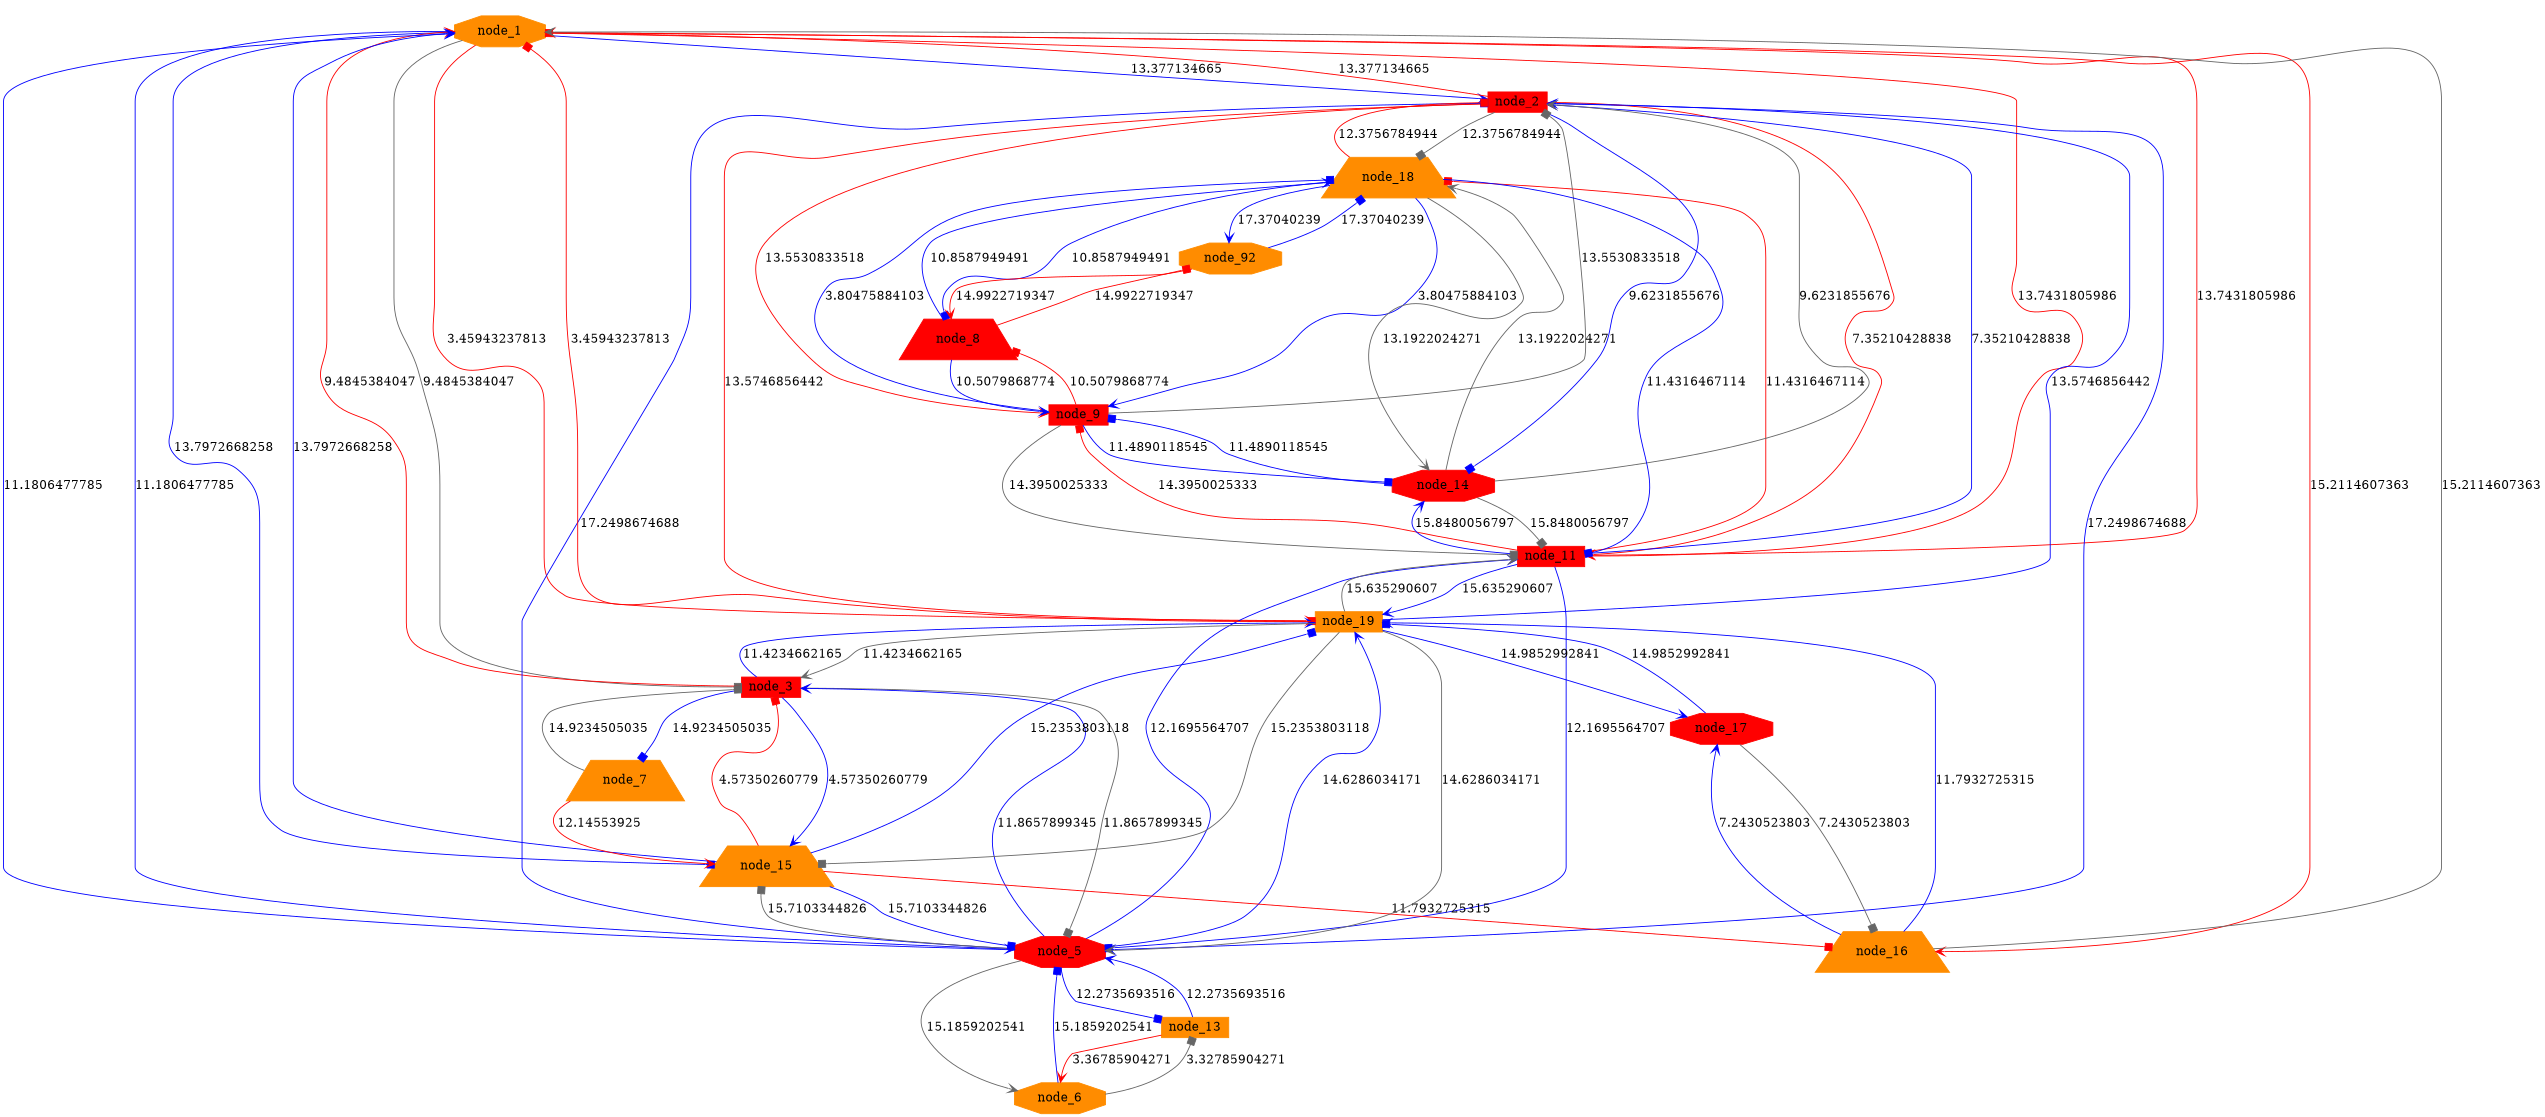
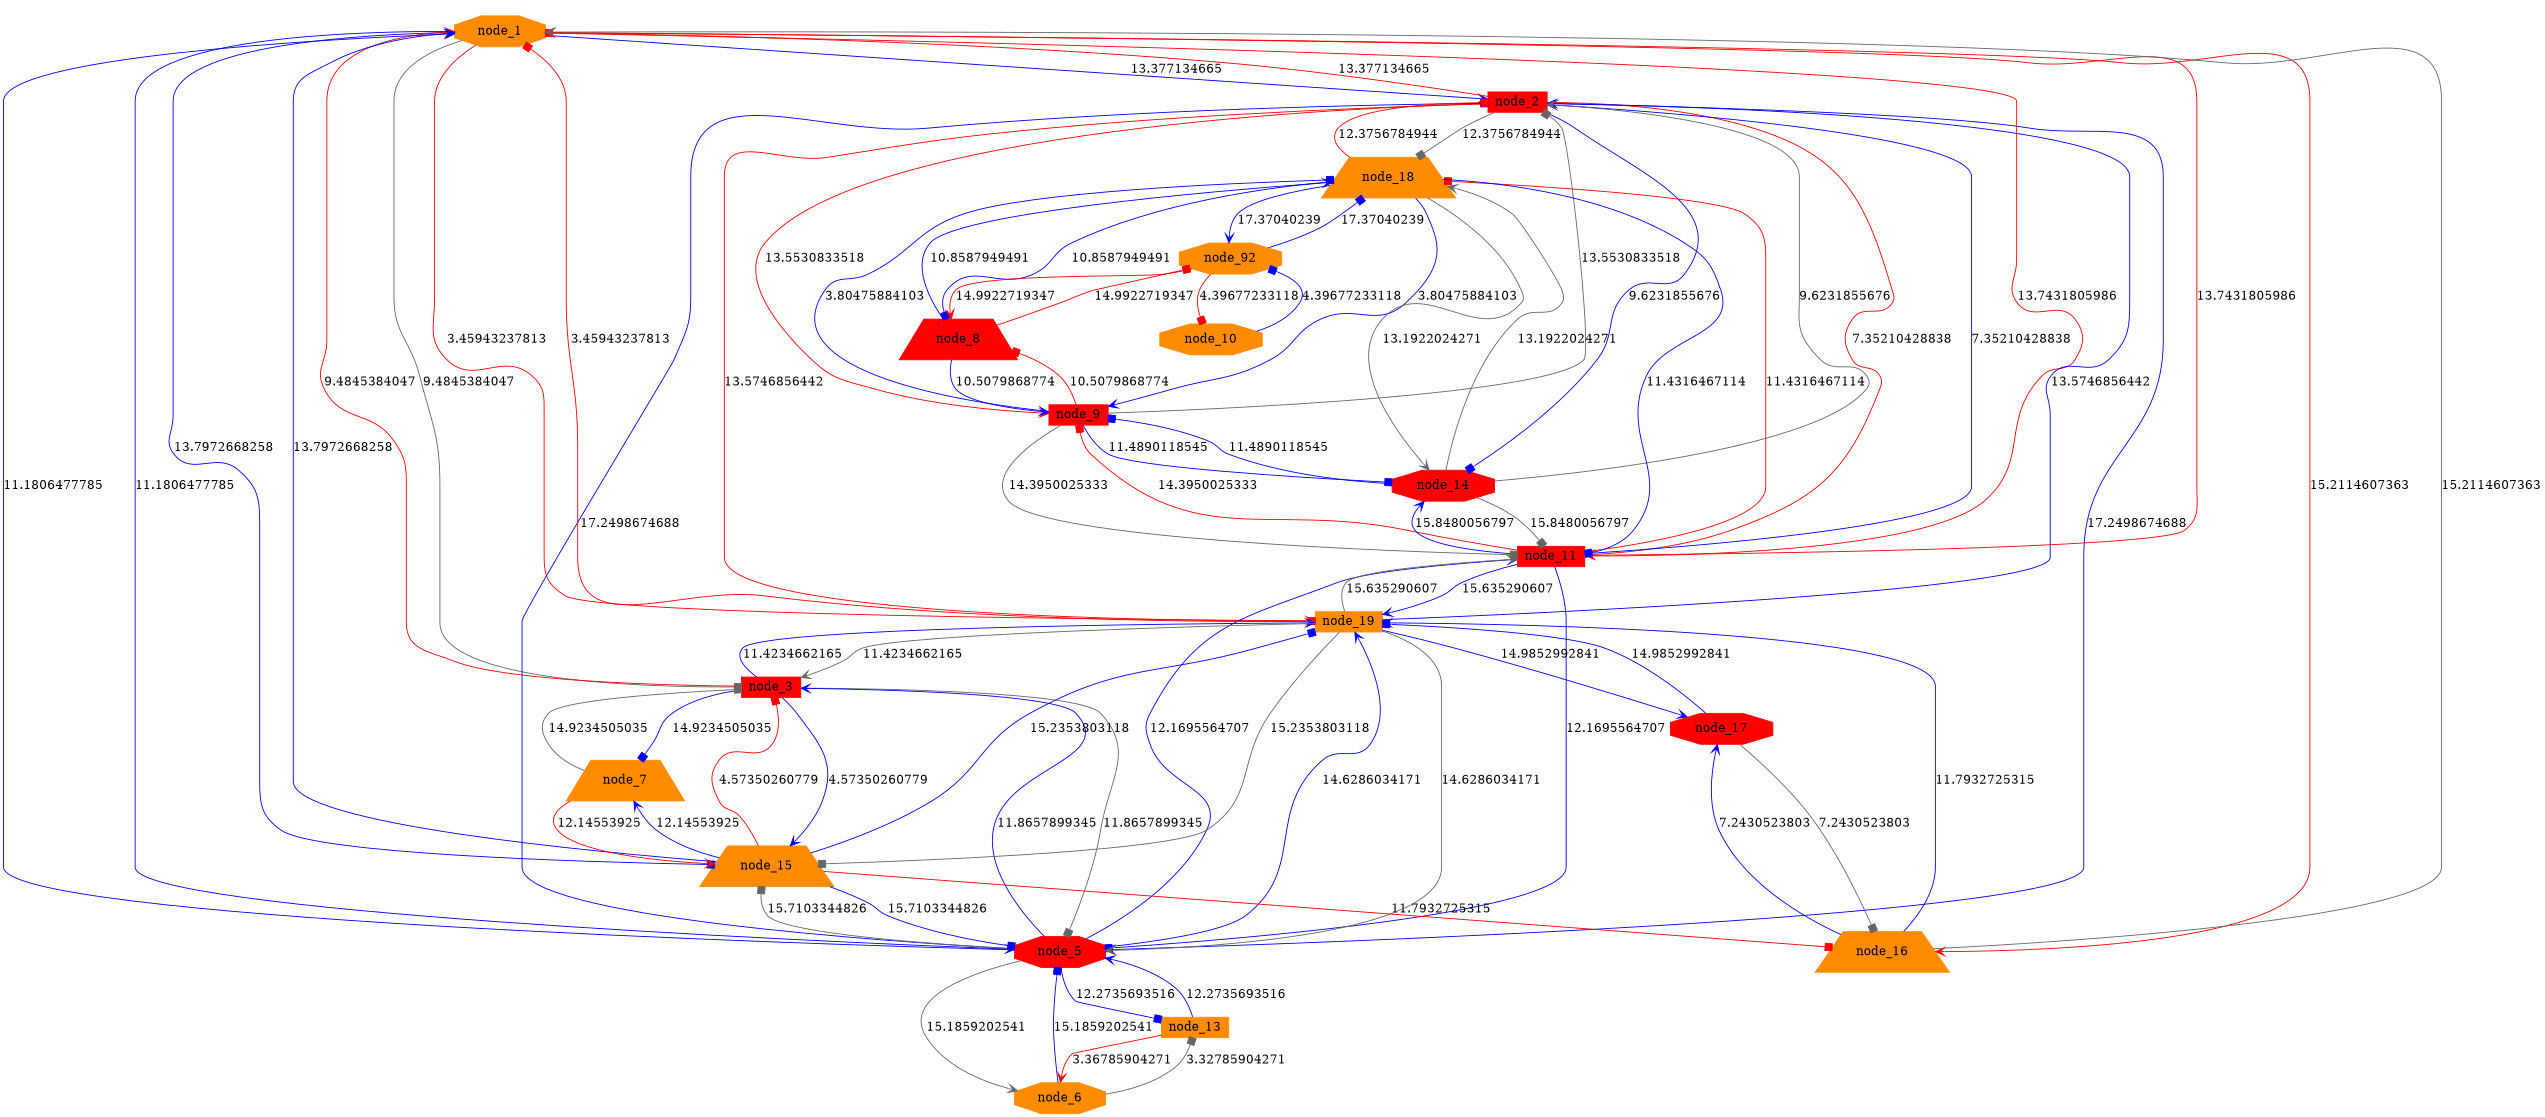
node "node_10": added
edge "node_15" -> "node_7": added, label "12.14553925"
